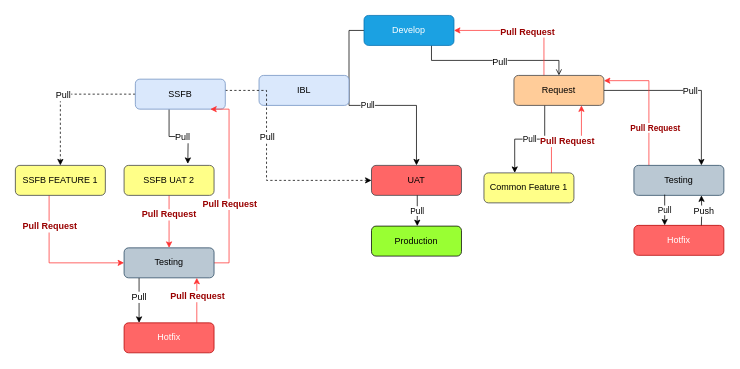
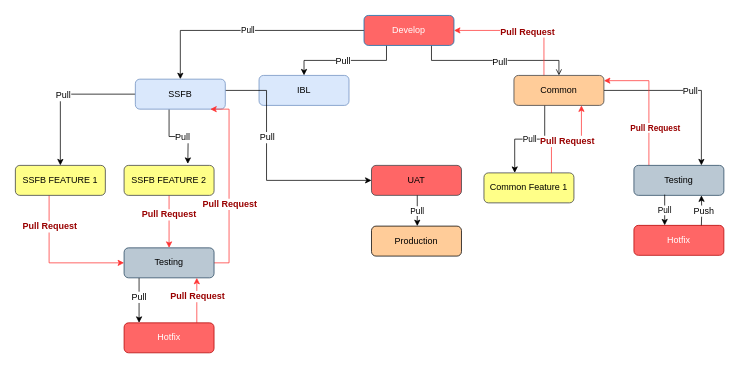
node "Develop": fillcolor #1ba1e2 -> #ff6666
edge "Develop" -> "IBL": added, label "Pull"
node "Request": label "Request" -> "Common"
edge "SSFB" -> "SSFB FEATURE 1": style dashed -> solid
edge "Develop" -> "UAT": now "Develop" -> "SSFB"
node "SSFB UAT 2": label "SSFB UAT 2" -> "SSFB FEATURE 2"
edge "SSFB" -> "UAT": style dashed -> solid
node "Production": fillcolor #99ff33 -> #ffcc99
